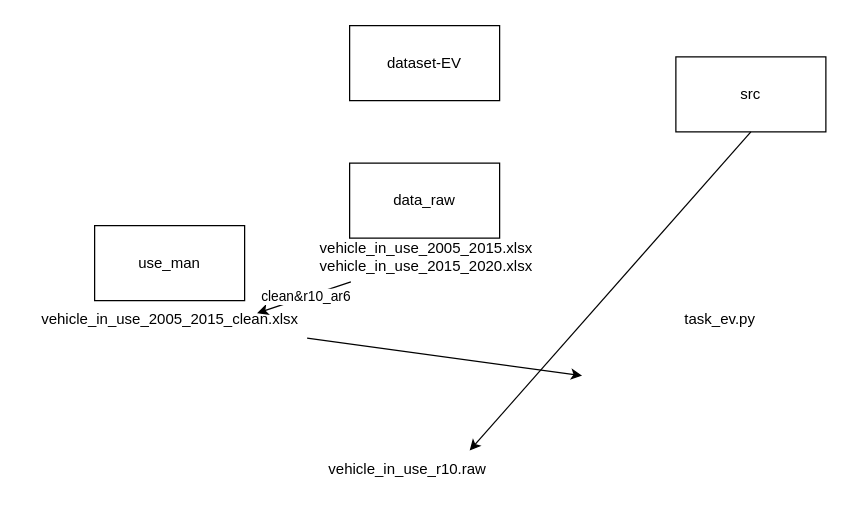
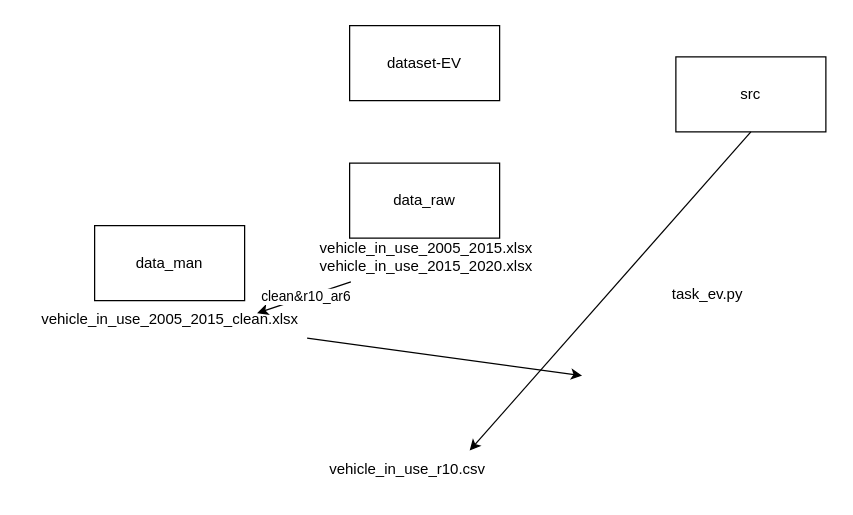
node "use_man": label "use_man" -> "data_man"
node "task_ev.py": moved (719, 319) -> (707, 294)
node "vehicle_in_use_r10.raw": label "vehicle_in_use_r10.raw" -> "vehicle_in_use_r10.csv"
